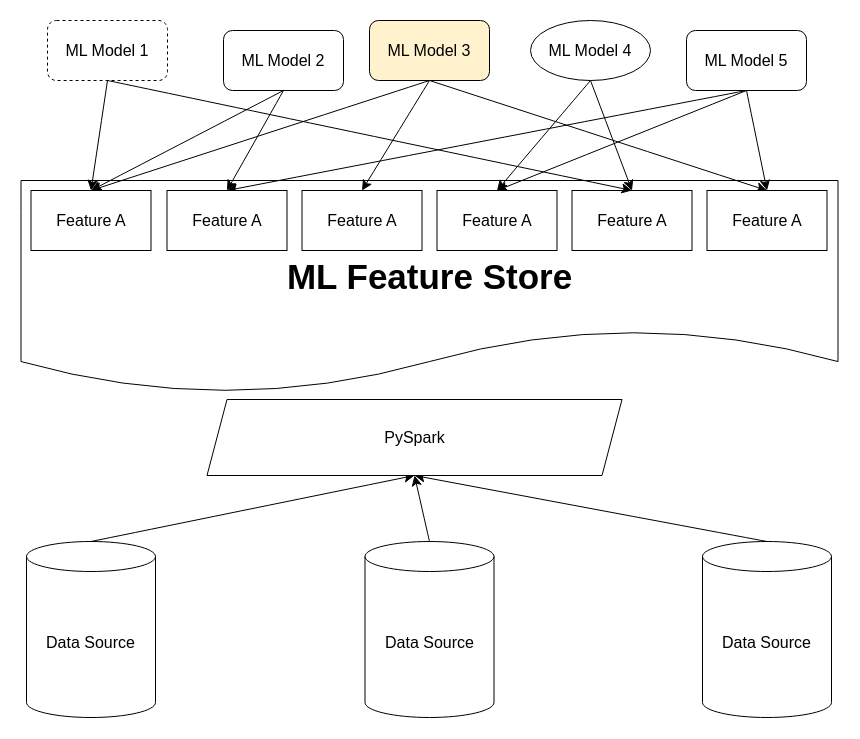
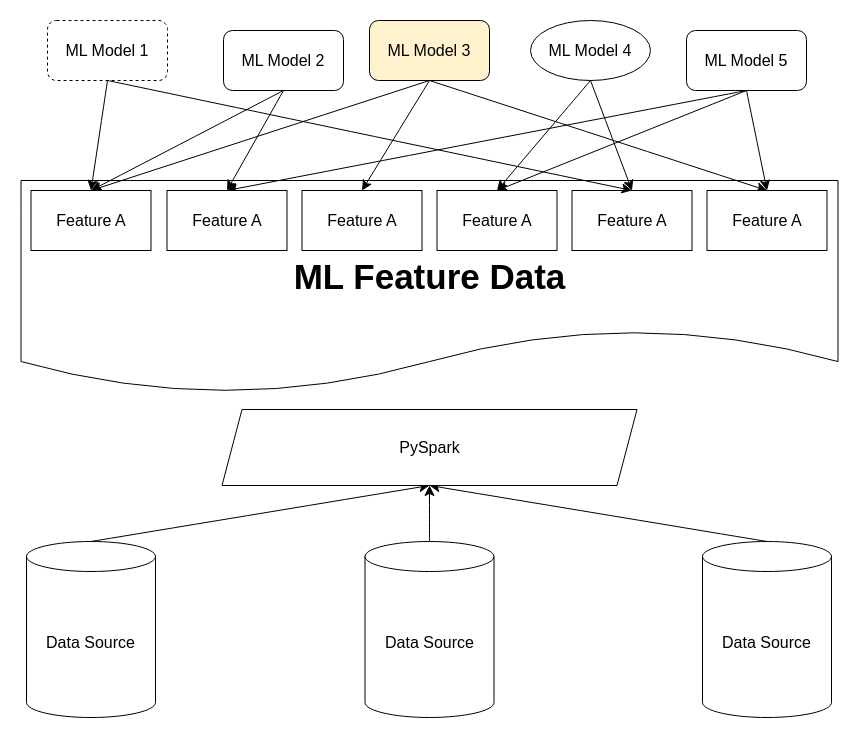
node "ML Feature Store": label "ML Feature Store" -> "ML Feature Data"
node "PySpark": moved (415, 438) -> (430, 448)
